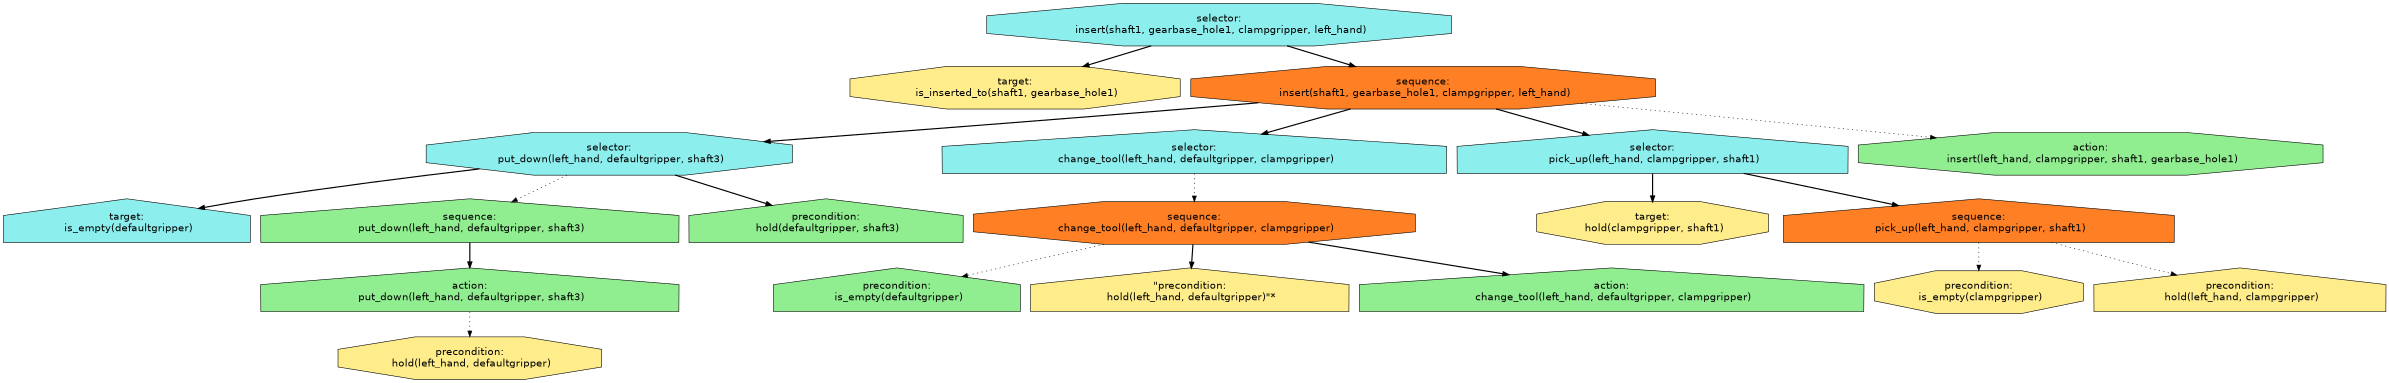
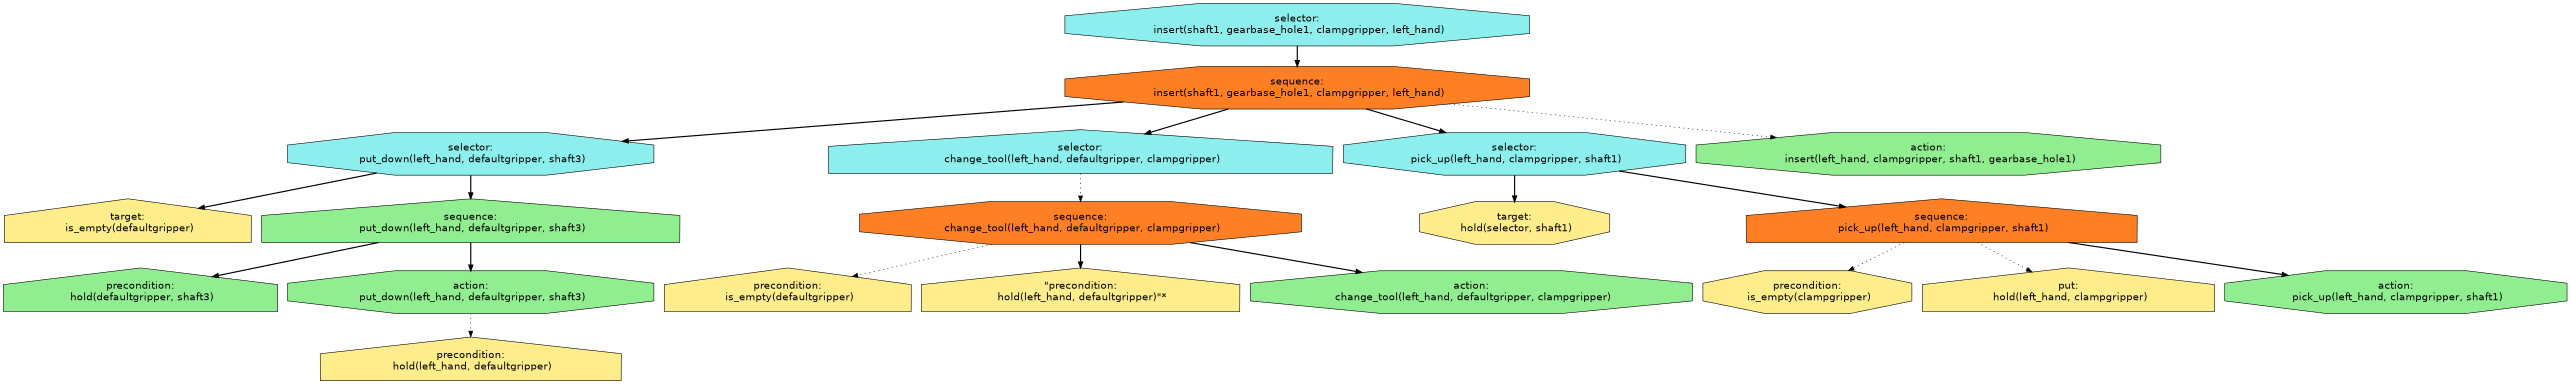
node "target: is_inserted_to(shaft1, gearbase_hole1)": removed
node "selector: pick_up(left_hand, clampgripper, shaft1)": shape house -> octagon
edge "selector: put_down(left_hand, defaultgripper, shaft3)" -> "sequence: put_down(left_hand, defaultgripper, shaft3)": style dotted -> bold
edge "selector: put_down(left_hand, defaultgripper, shaft3)" -> "precondition: hold(defaultgripper, shaft3)": now "sequence: put_down(left_hand, defaultgripper, shaft3)" -> "precondition: hold(defaultgripper, shaft3)"
node "target: is_empty(defaultgripper)": fillcolor darkslategray2 -> lightgoldenrod1
node "target: hold(clampgripper, shaft1)": label "target: hold(clampgripper, shaft1)" -> "target: hold(selector, shaft1)"
node "action: put_down(left_hand, defaultgripper, shaft3)": shape house -> octagon
node "precondition: is_empty(defaultgripper)": fillcolor lightgreen -> lightgoldenrod1
node "action: change_tool(left_hand, defaultgripper, clampgripper)": shape house -> octagon
node "precondition: hold(left_hand, clampgripper)": label "precondition: hold(left_hand, clampgripper)" -> "put: hold(left_hand, clampgripper)"
node "action: pick_up(left_hand, clampgripper, shaft1)": added
node "precondition: hold(left_hand, defaultgripper)": shape octagon -> house
